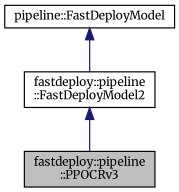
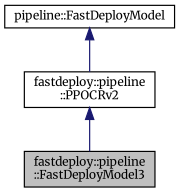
node "fastdeploy::pipeline ::FastDeployModel2": label "fastdeploy::pipeline ::FastDeployModel2" -> "fastdeploy::pipeline ::PPOCRv2"
node "fastdeploy::pipeline ::PPOCRv3": label "fastdeploy::pipeline ::PPOCRv3" -> "fastdeploy::pipeline ::FastDeployModel3"
